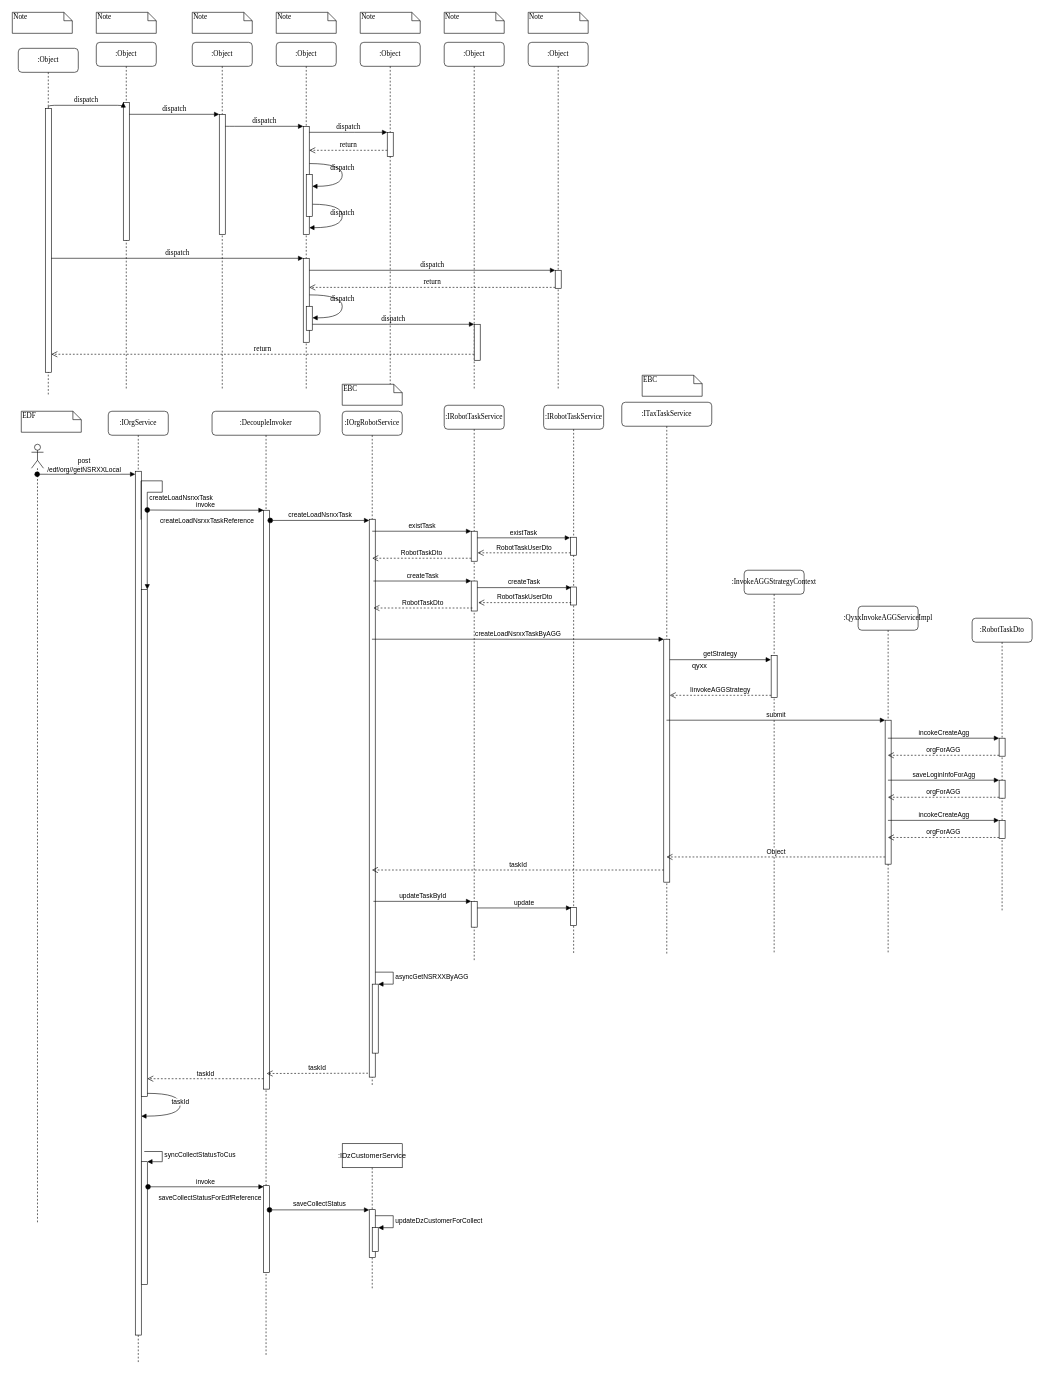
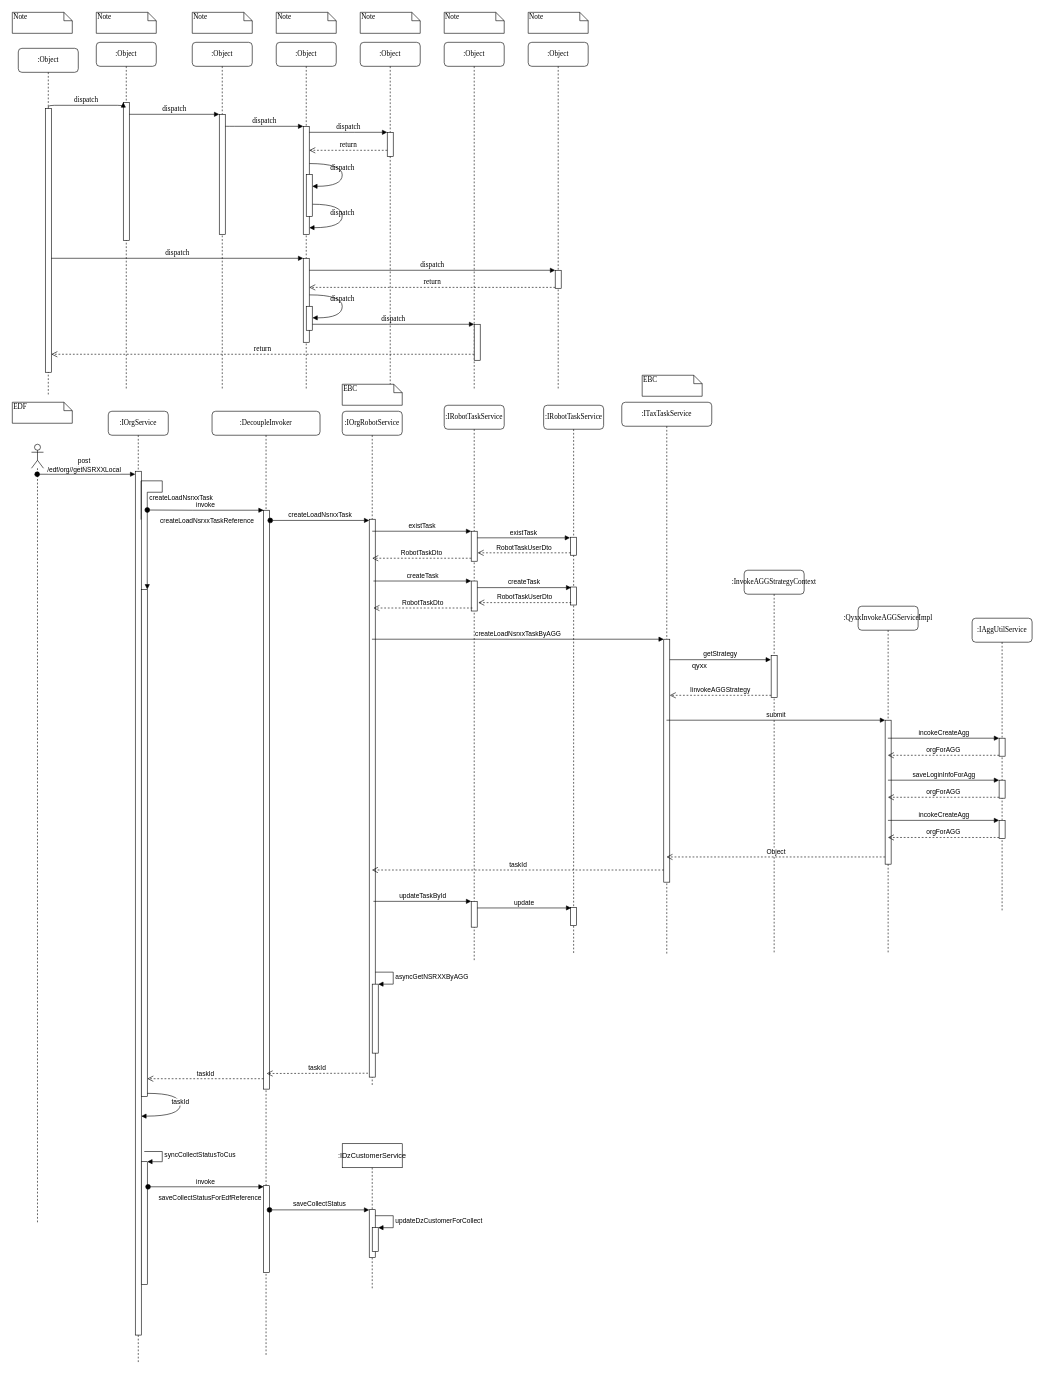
node "EDF": moved (51, 422) -> (42, 413)
node ":RobotTaskDto": label ":RobotTaskDto" -> ":IAggUtilService"
